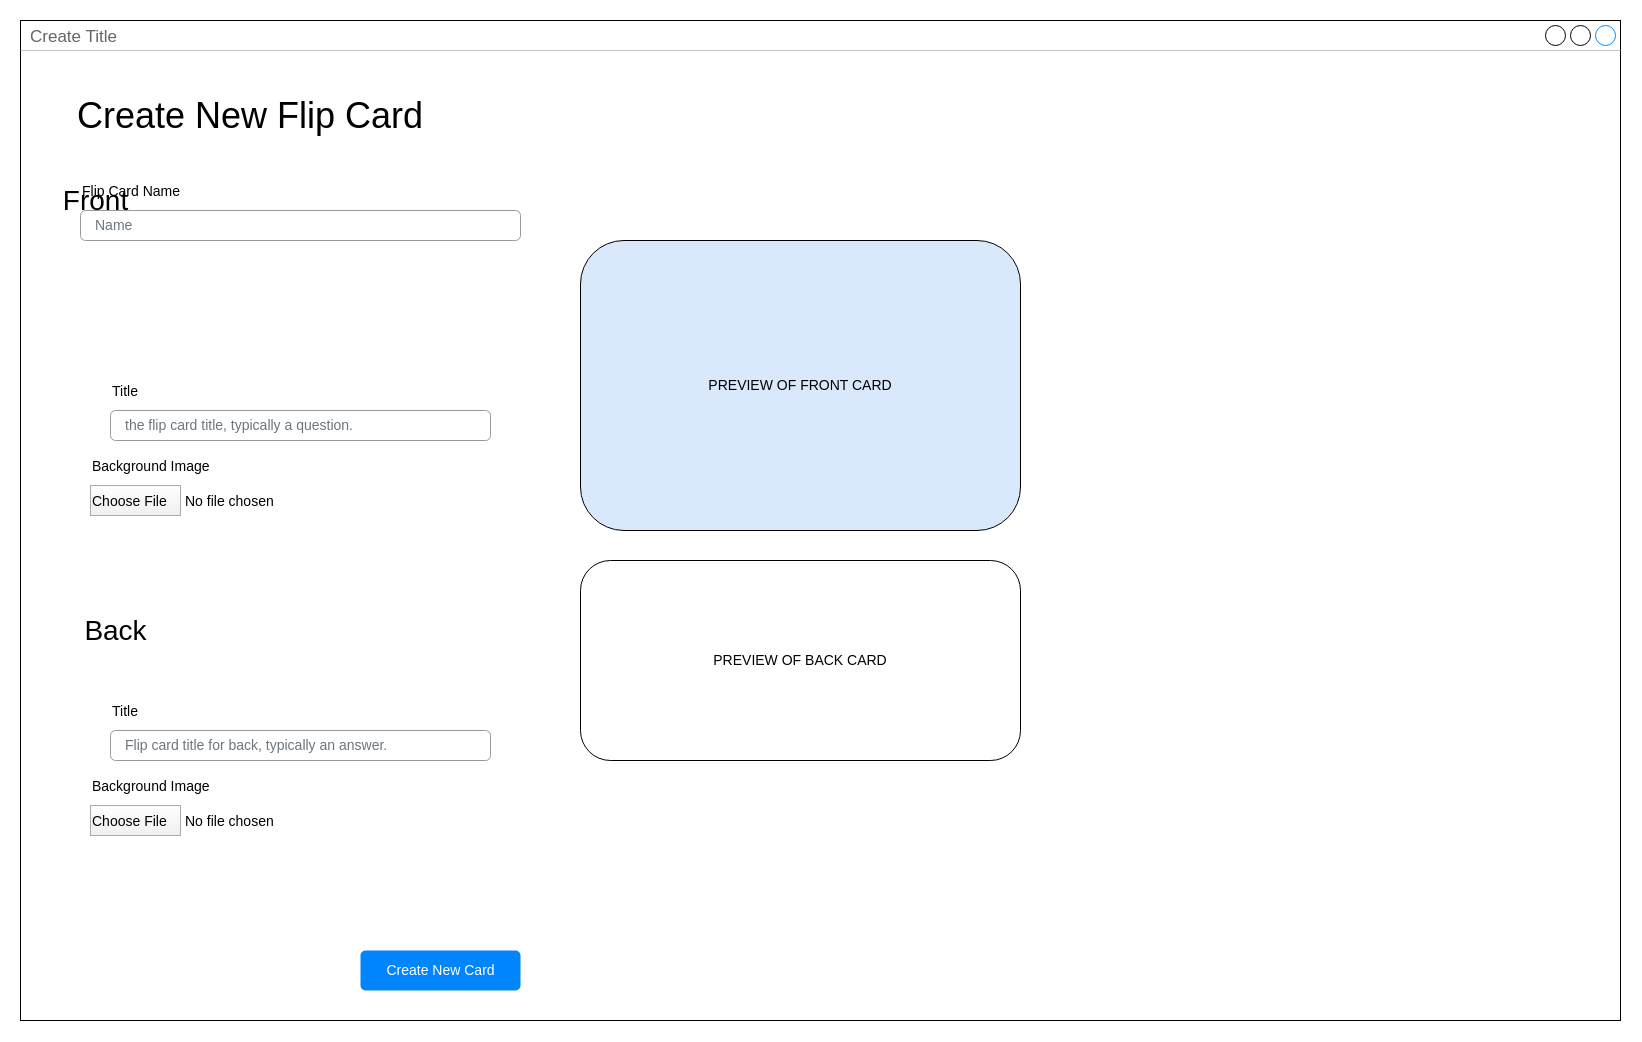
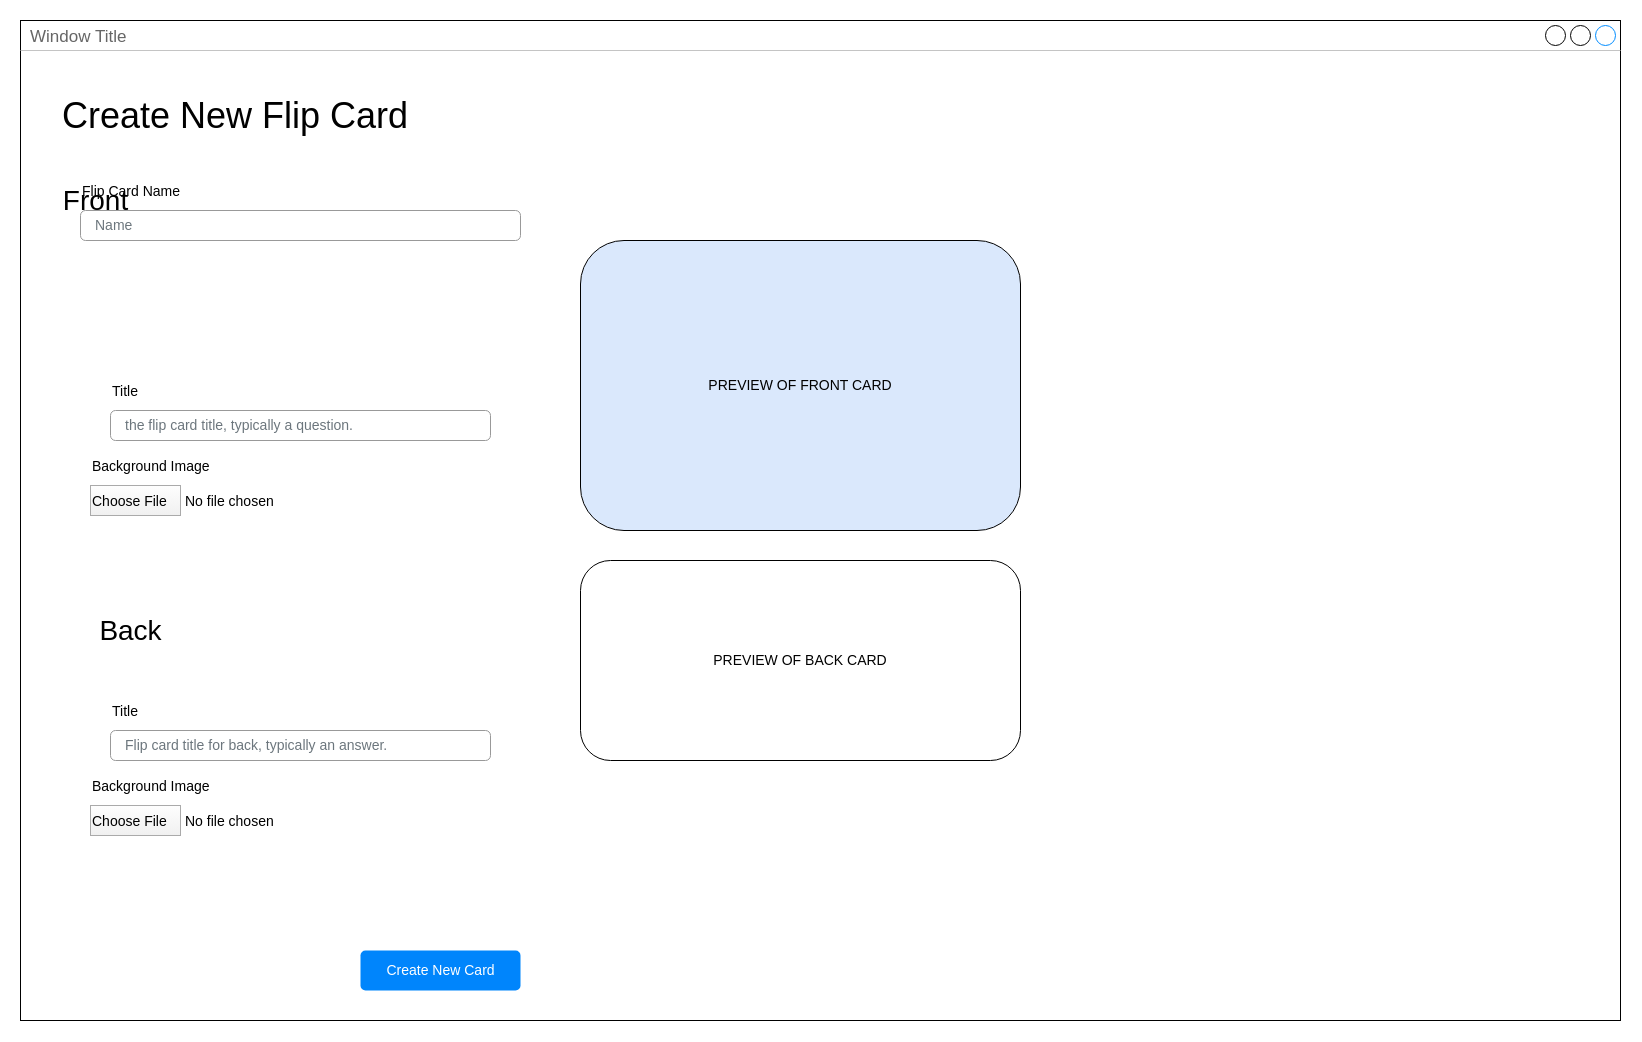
node "Create Title": label "Create Title" -> "Window Title"
node "Create New Flip Card": moved (256, 116) -> (241, 116)
node "Back": moved (116, 631) -> (131, 631)
